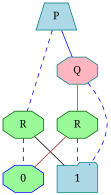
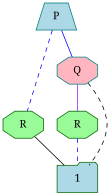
edge "Q" -- "1": color blue -> black
node "0": removed
node "1": color teal -> darkgreen
